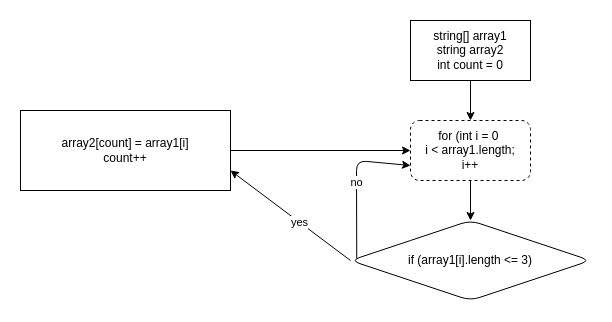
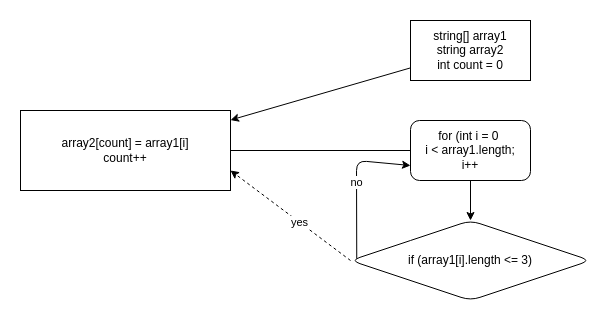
edge "string[] array1 string array2 int count = 0" -> "for (int i = 0 i < array1.length; i++": now "string[] array1 string array2 int count = 0" -> "array2[count] = array1[i] count++"
edge "array2[count] = array1[i] count++" -> "for (int i = 0 i < array1.length; i++": arrowhead classic -> none
node "for (int i = 0 i < array1.length; i++": style dashed -> solid
edge "if (array1[i].length <= 3)" -> "array2[count] = array1[i] count++": style solid -> dashed
